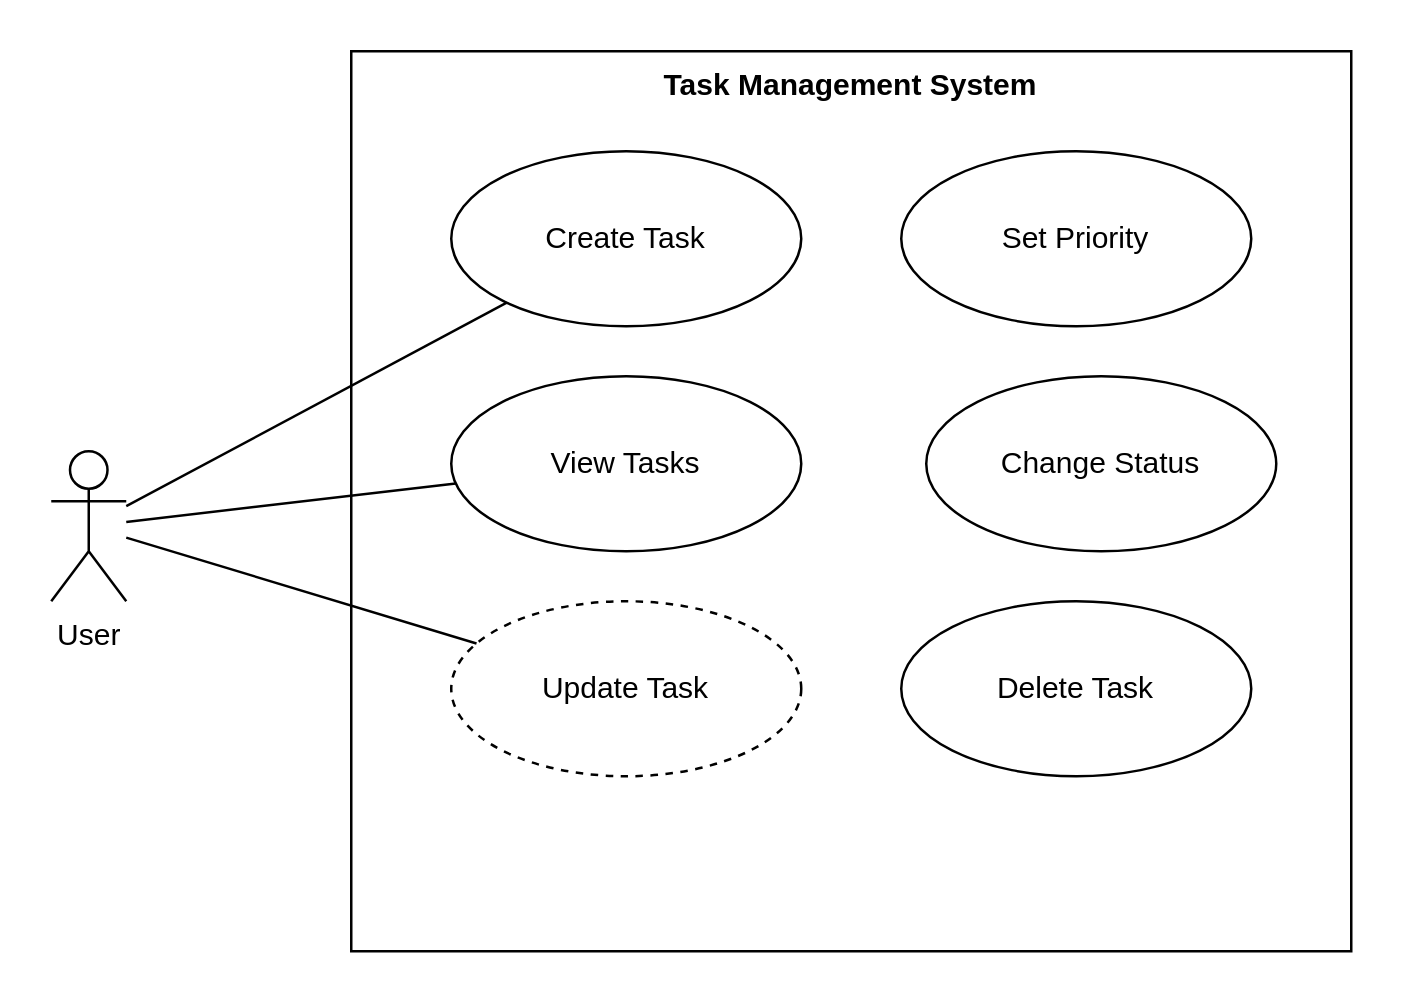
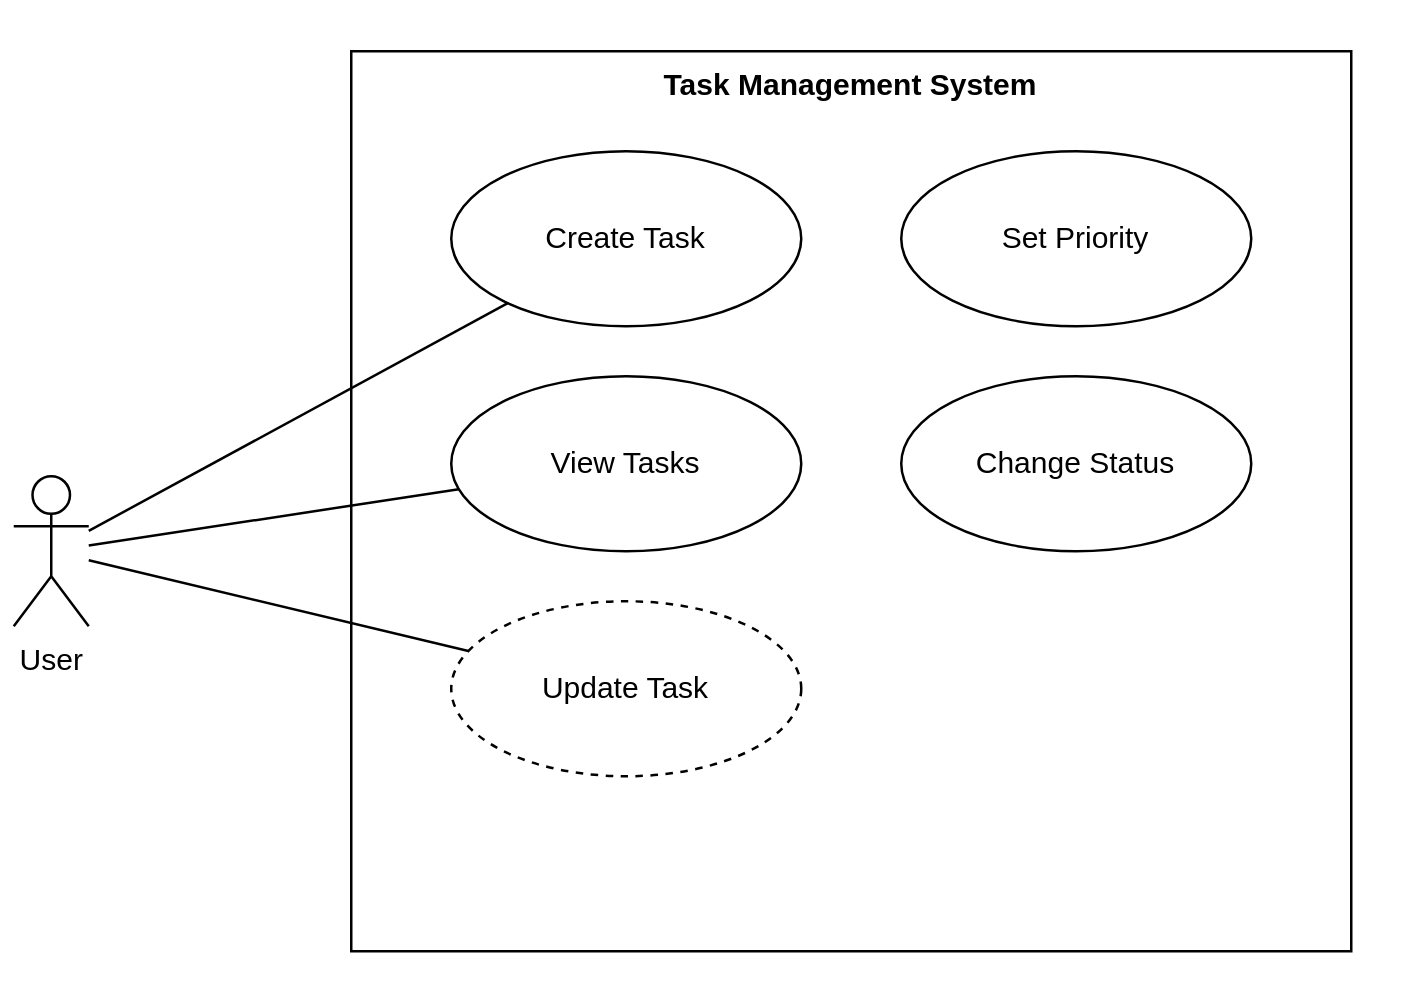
node "Change Status": moved (1101, 464) -> (1076, 464)
node "User": moved (89, 526) -> (51, 551)
node "Delete Task": removed
